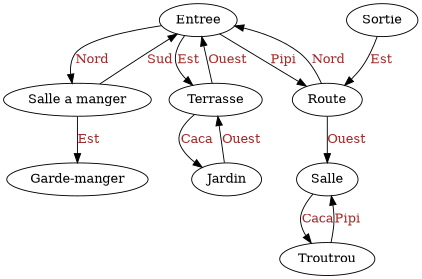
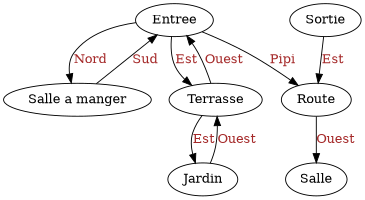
edge "Route" -> "Entree": removed, label "Nord"
edge "Terrasse" -> "Jardin": label "Caca" -> "Est"
node "Garde-manger": removed
node "Troutrou": removed
